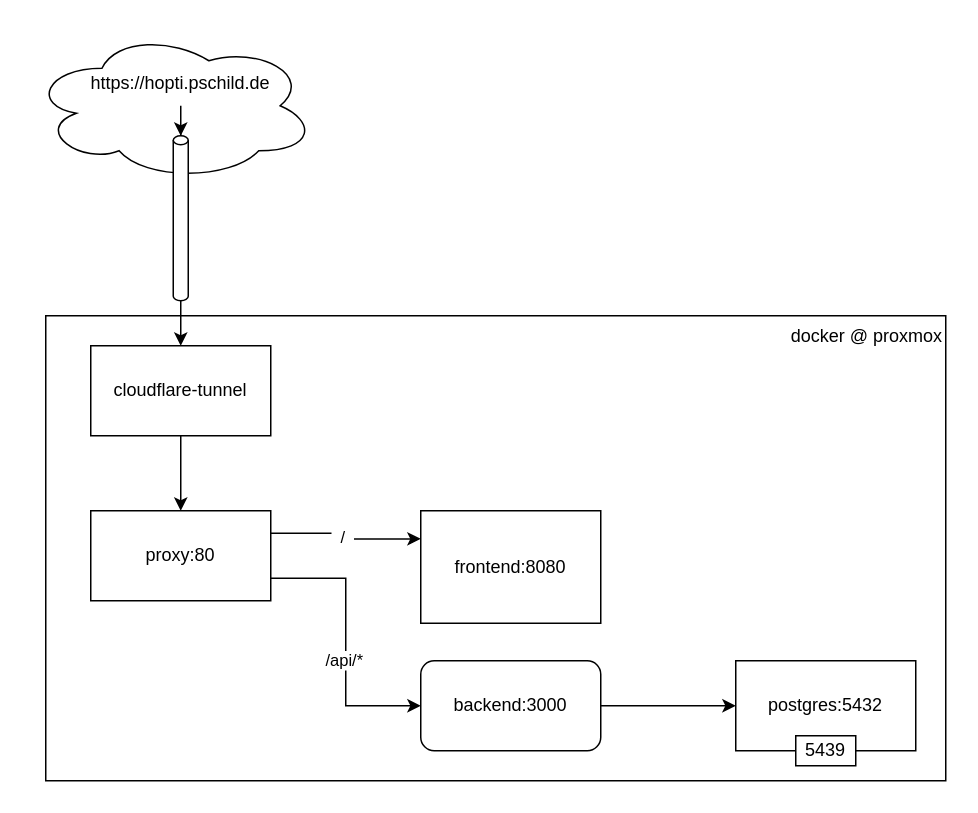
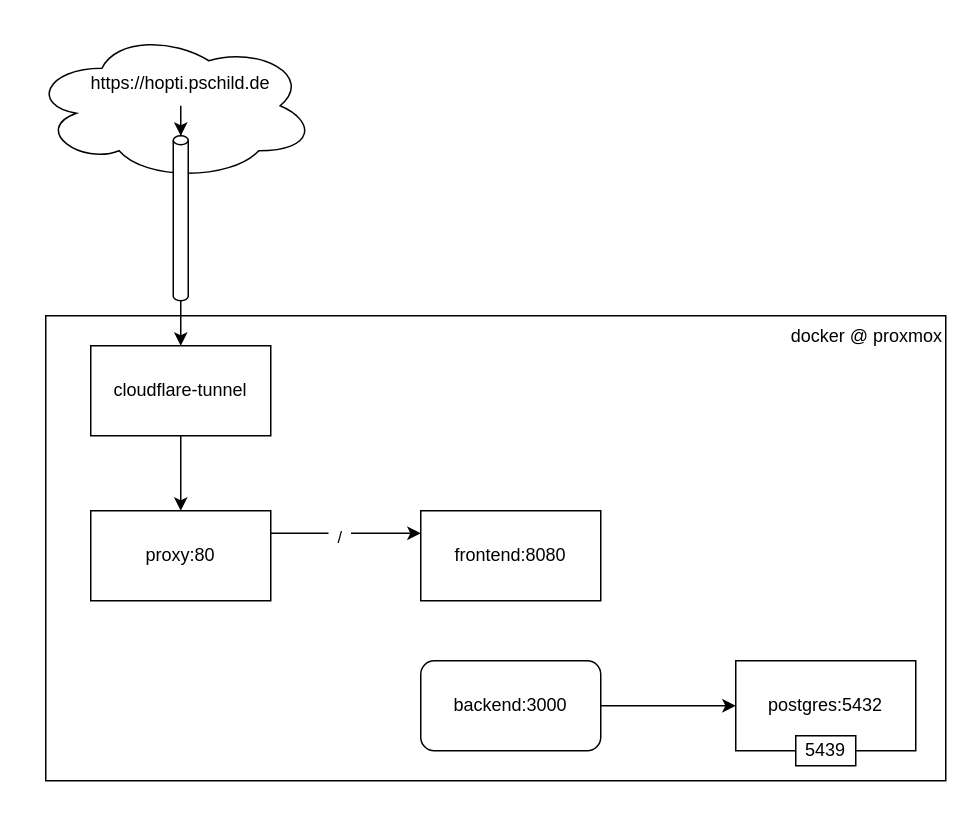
node "frontend:8080": size 180x113 -> 180x90
edge "proxy:80" -> "backend:3000": removed, label "/api/*"
